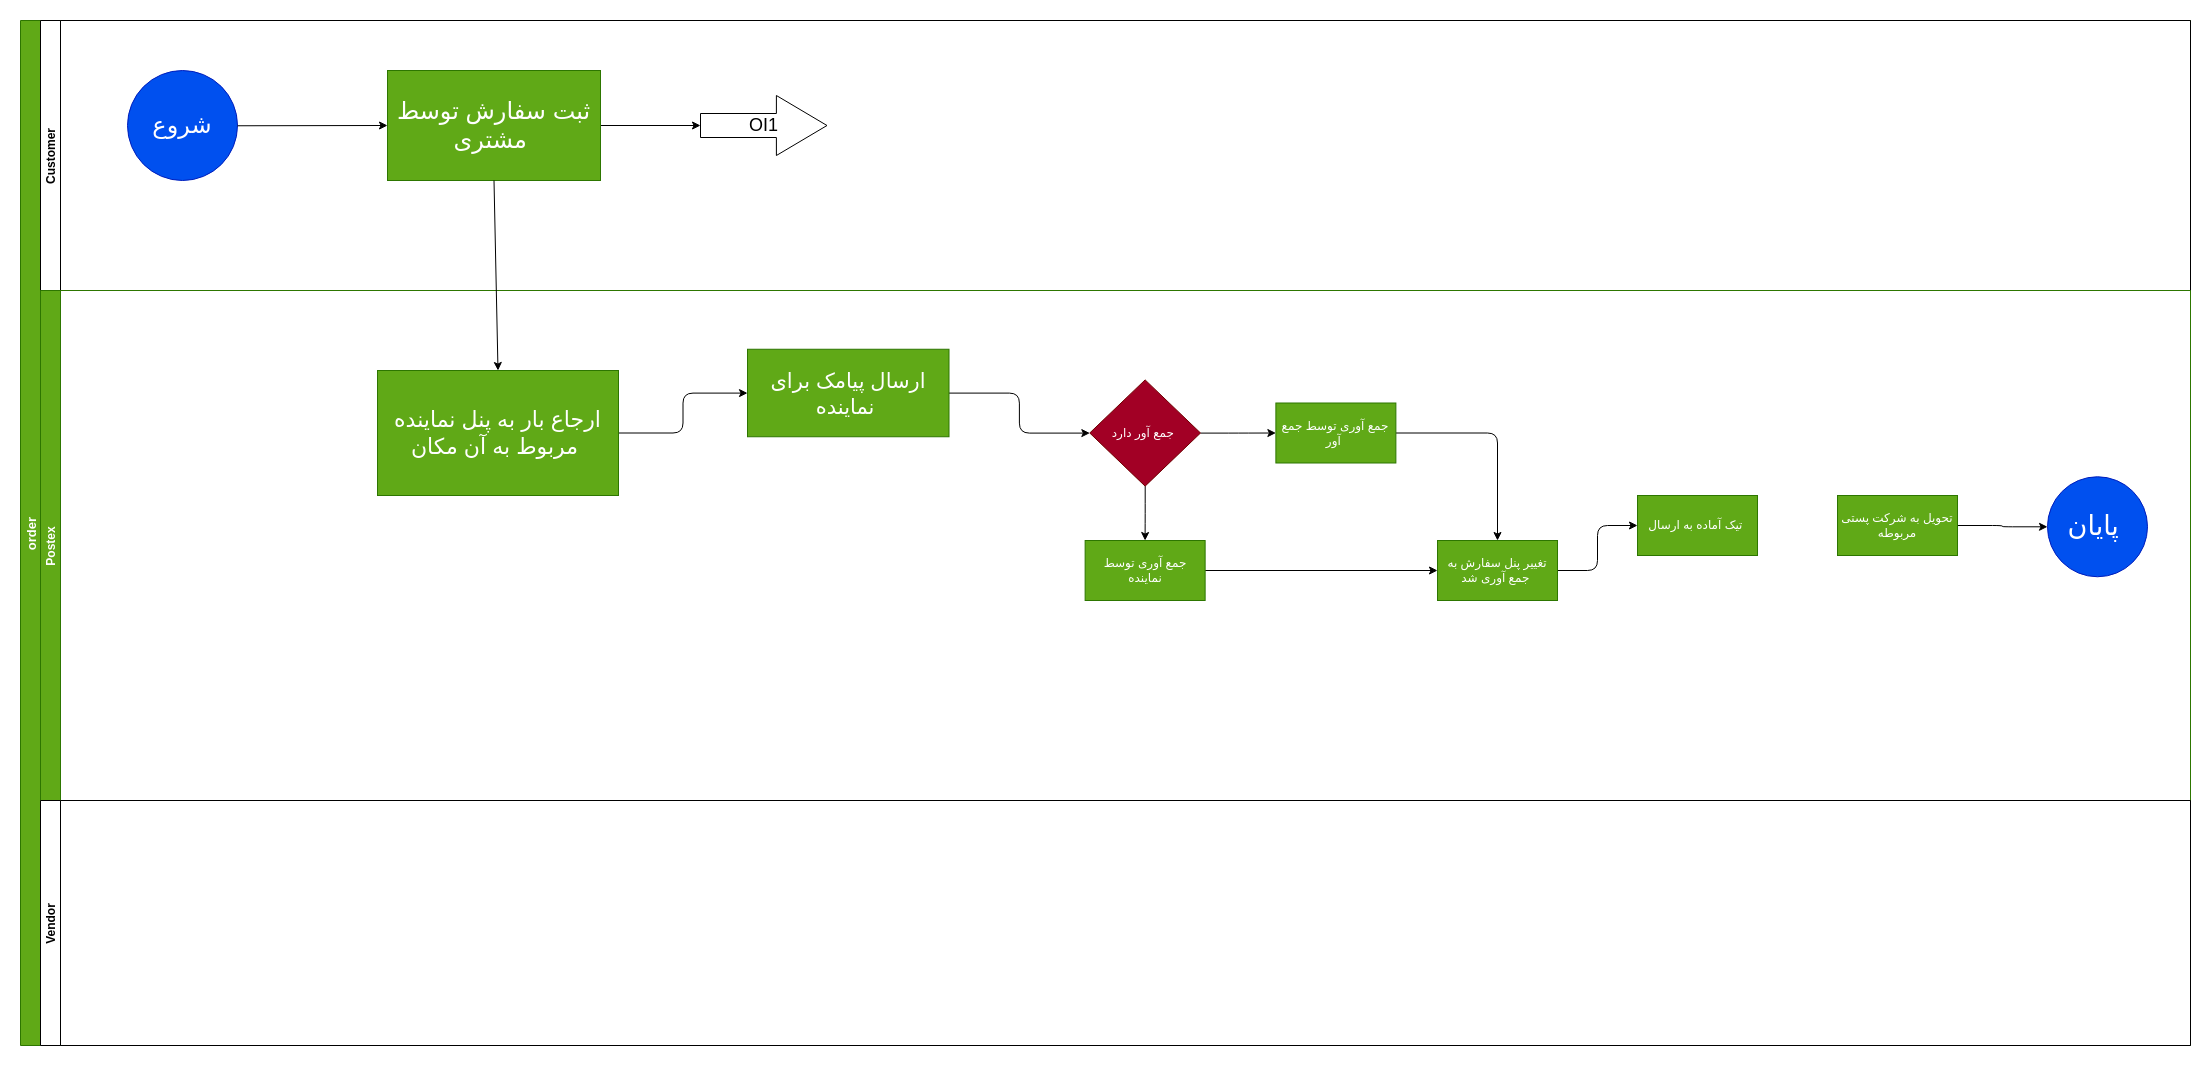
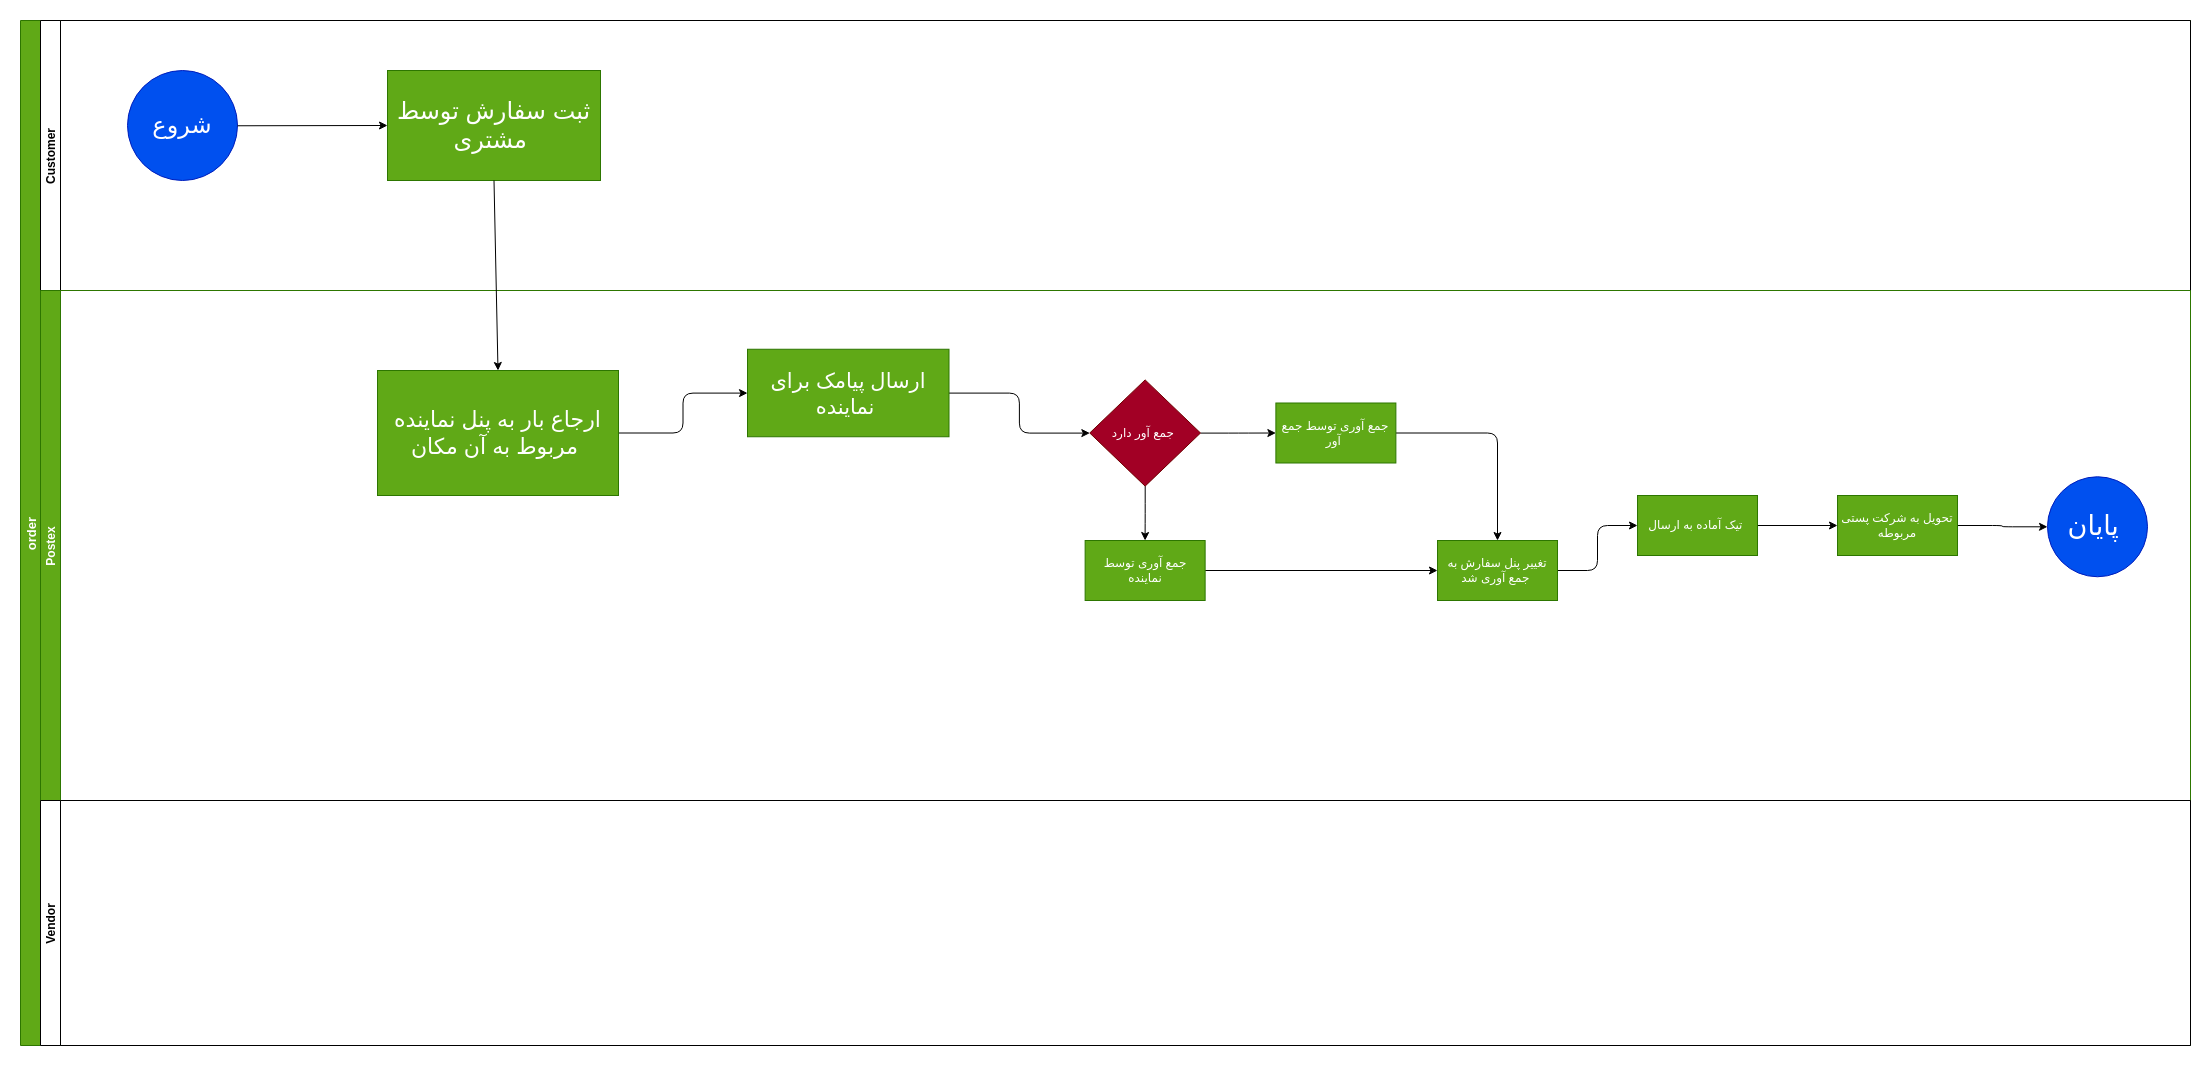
edge "ثبت سفارش توسط مشتری" -> "OI1": removed
node "OI1": removed
edge "تیک آماده به ارسال" -> "تحویل به شرکت پستی مربوطه": added
